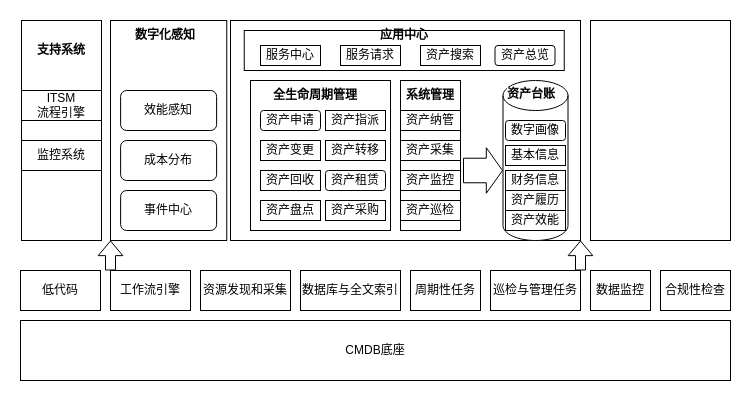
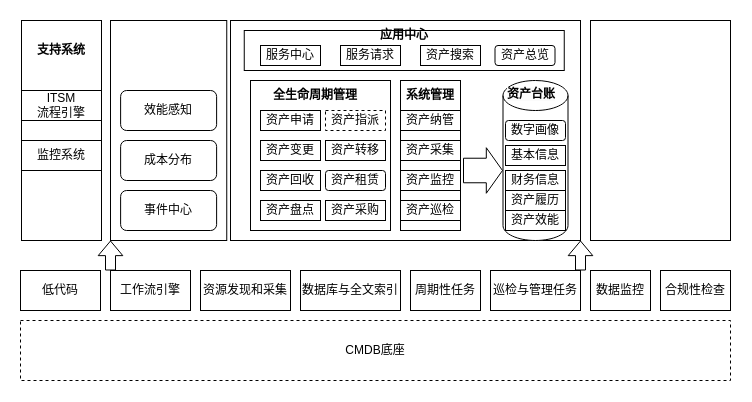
node "数字化感知": removed
node "资产申请": shape rounded rectangle -> rectangle
node "资产指派": style solid -> dashed
node "CMDB底座": style solid -> dashed
